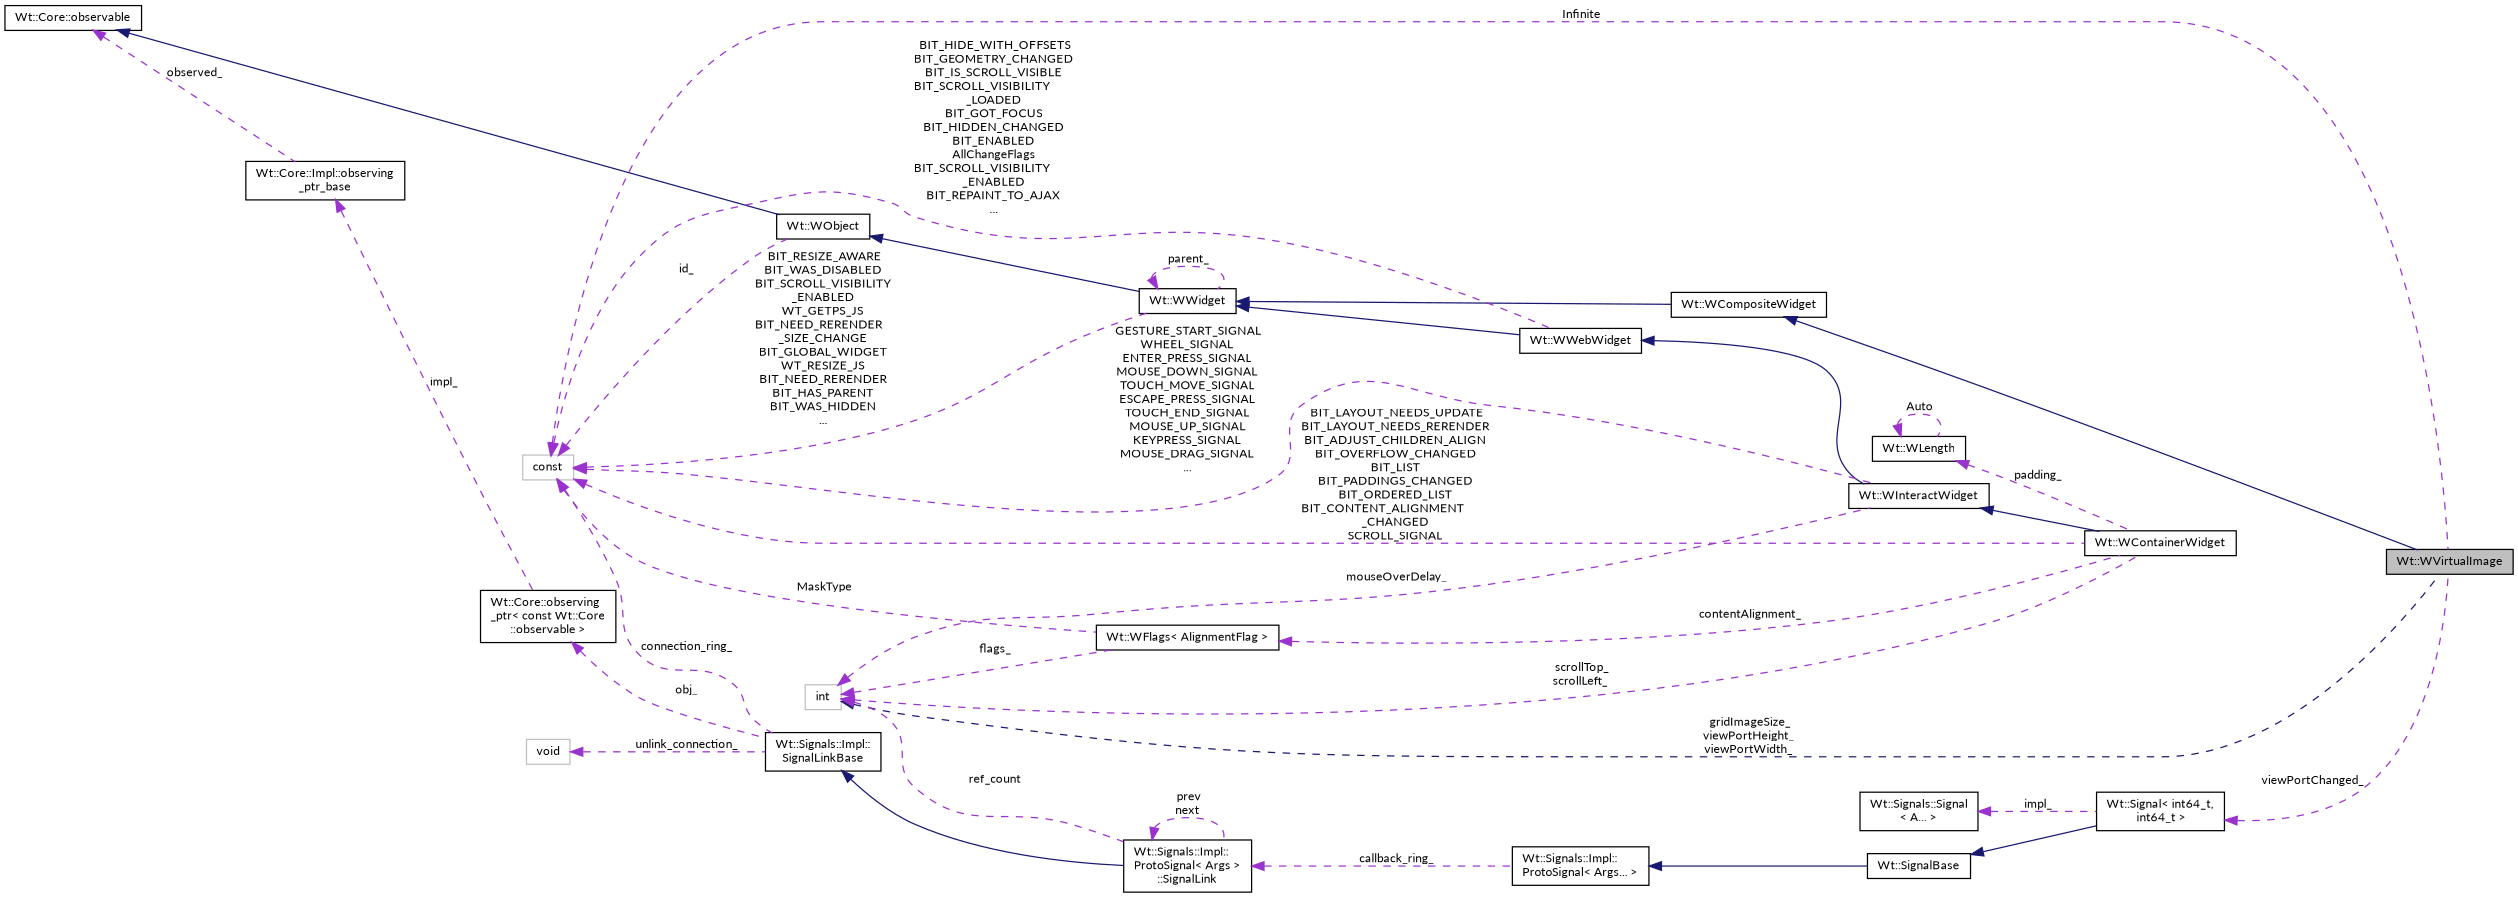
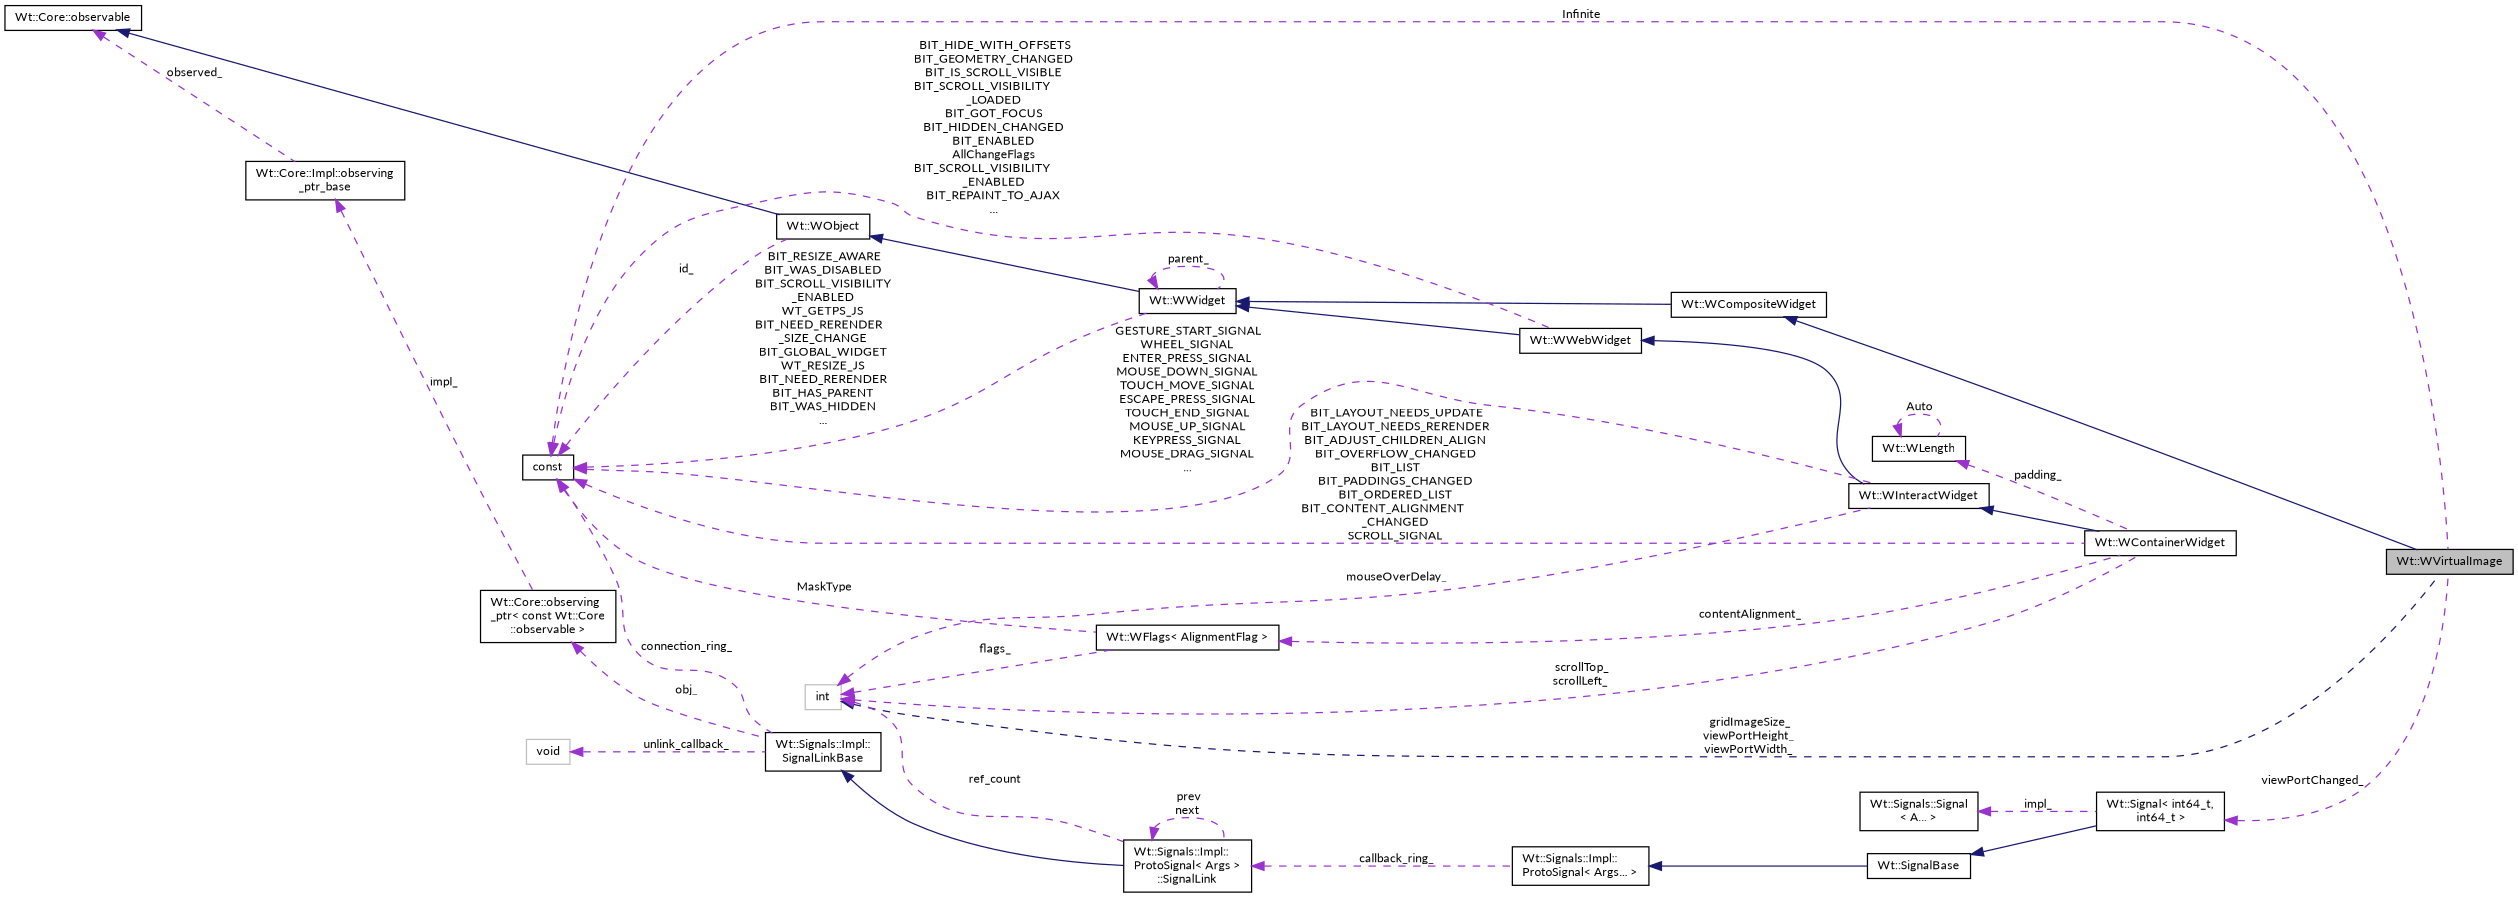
node "const": color grey75 -> black
edge "Wt::Signals::Impl:: SignalLinkBase" -> "void": label " unlink_connection_" -> " unlink_callback_"
